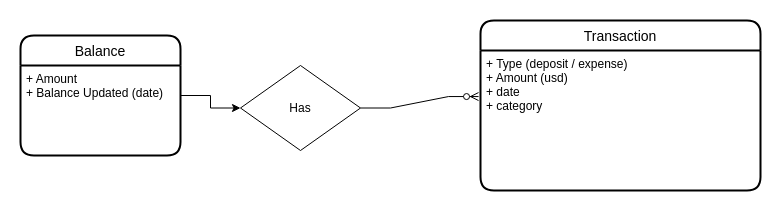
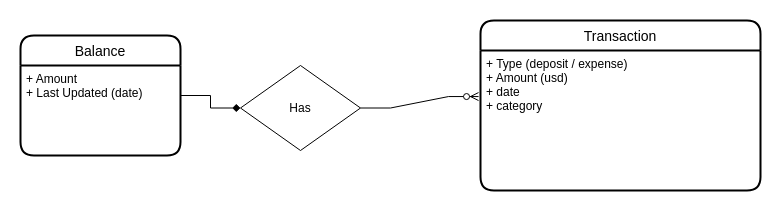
node "+ Amount + Balance Updated (date)": label "+ Amount + Balance Updated (date)" -> "+ Amount + Last Updated (date)"
edge "Balance" -> "Has": arrowhead classic -> diamond
